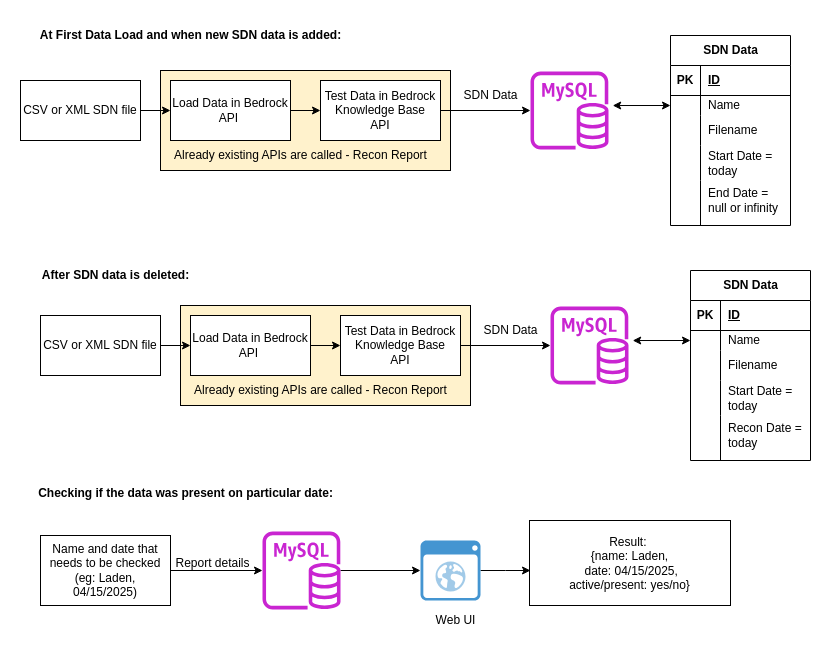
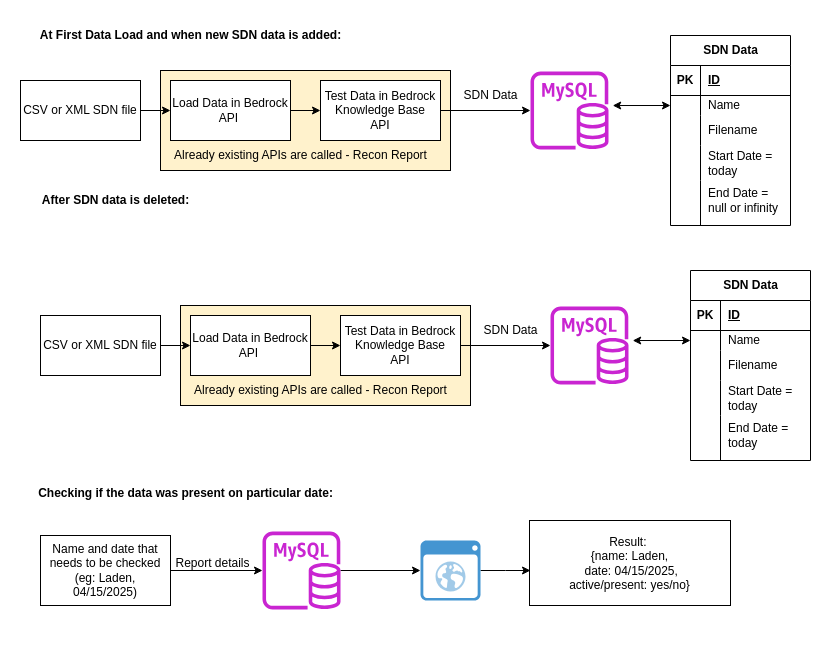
node "After SDN data is deleted:": moved (116, 276) -> (116, 201)
node "Recon Date = today": label "Recon Date = today" -> "End Date = today"
node "Web UI": removed
